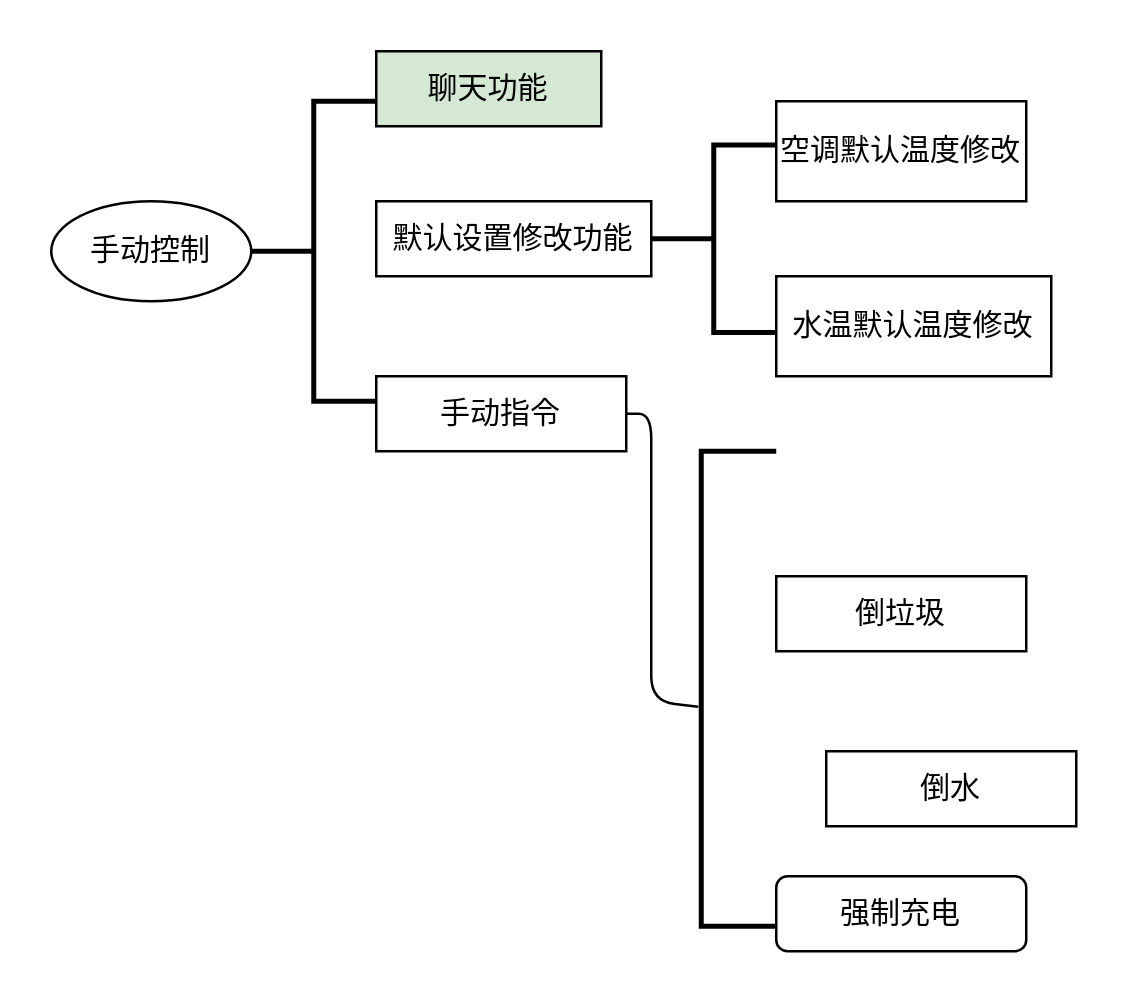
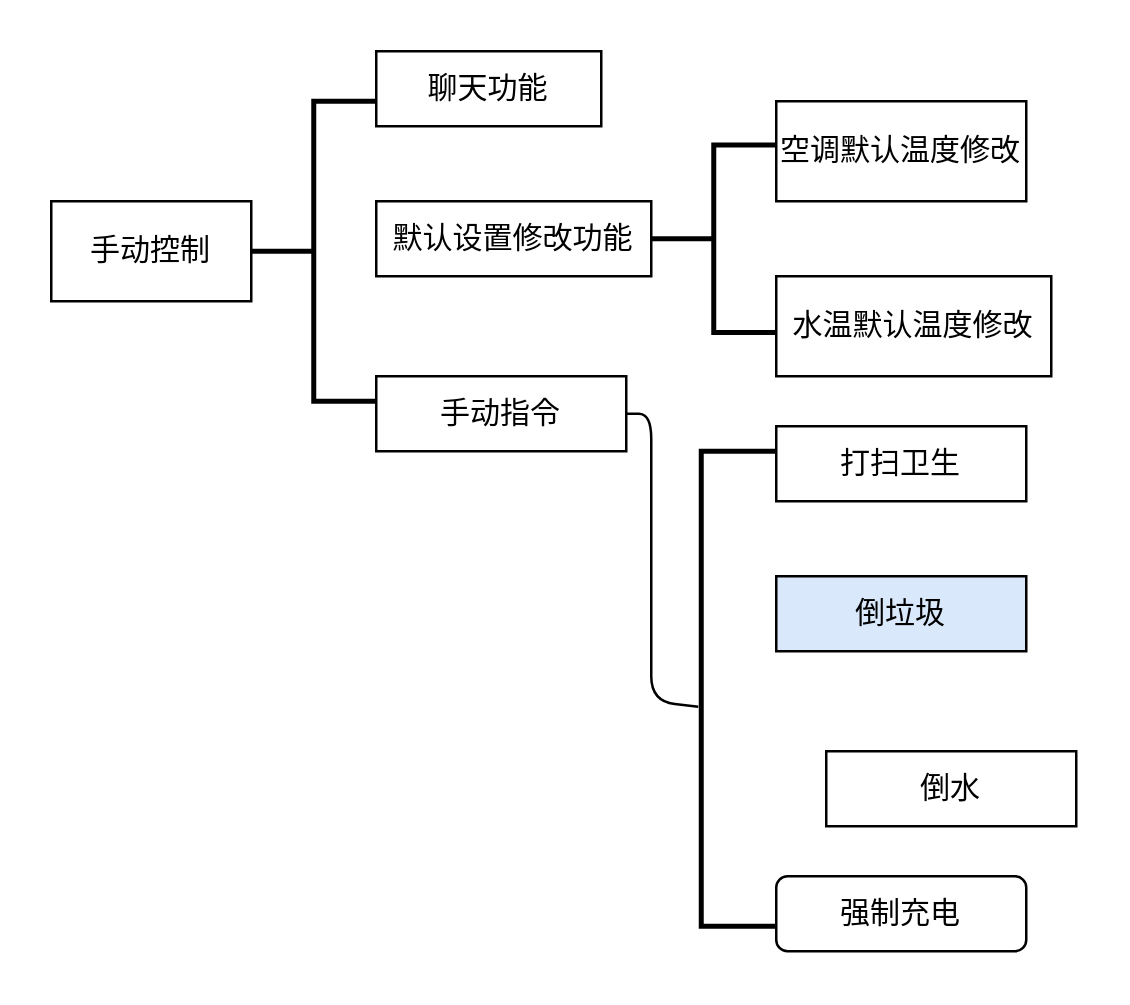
node "聊天功能": fillcolor #d5e8d4 -> #ffffff
node "手动控制": shape ellipse -> rectangle
node "打扫卫生": added
node "倒垃圾": fillcolor #ffffff -> #dae8fc
